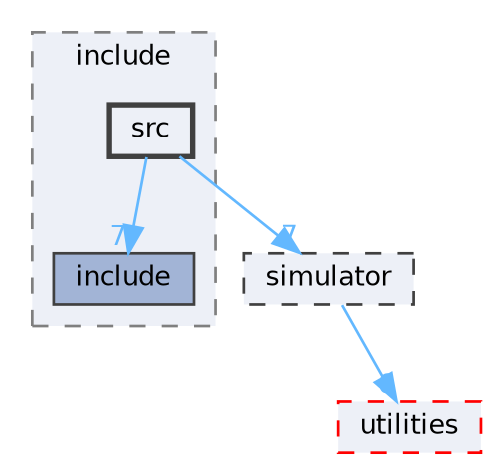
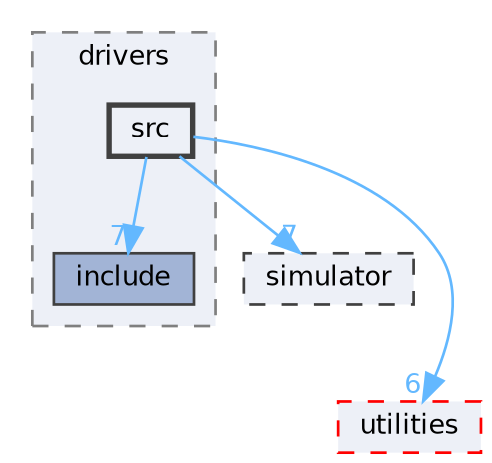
cluster "include": label "include" -> "drivers"
edge "simulator" -> "utilities": now "src" -> "utilities"
